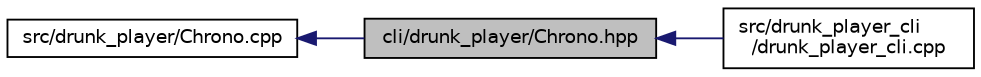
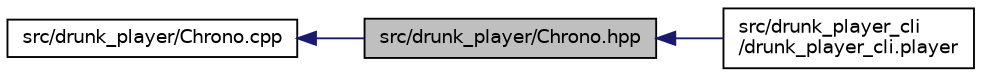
node "cli/drunk_player/Chrono.hpp": label "cli/drunk_player/Chrono.hpp" -> "src/drunk_player/Chrono.hpp"
node "src/drunk_player_cli /drunk_player_cli.cpp": label "src/drunk_player_cli /drunk_player_cli.cpp" -> "src/drunk_player_cli /drunk_player_cli.player"
